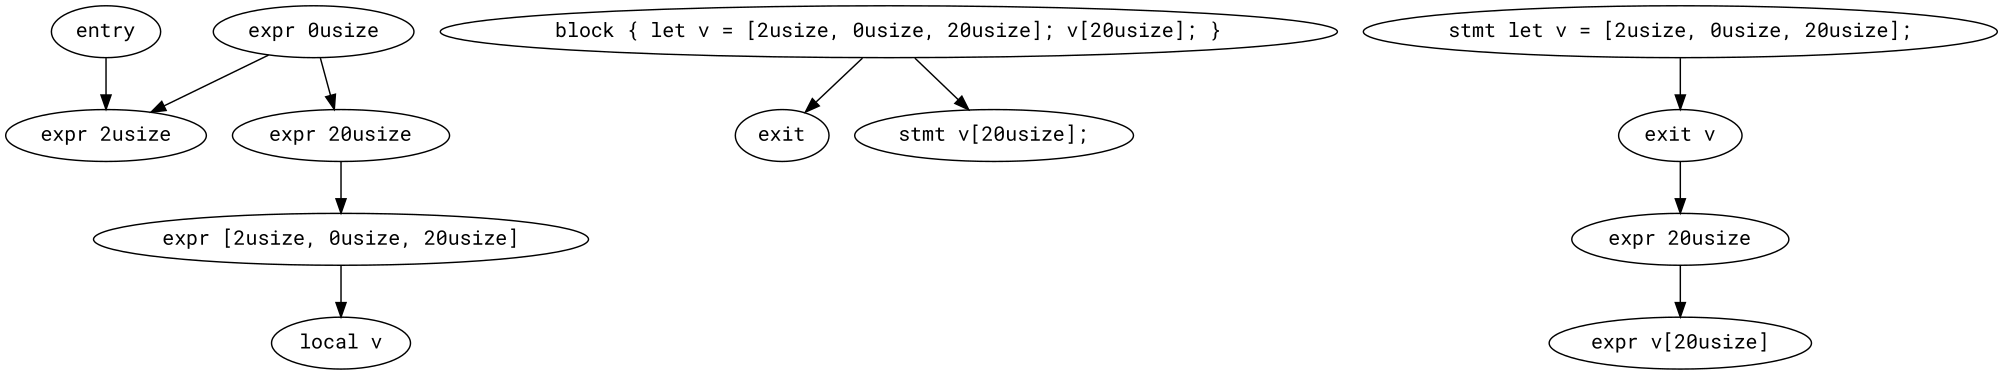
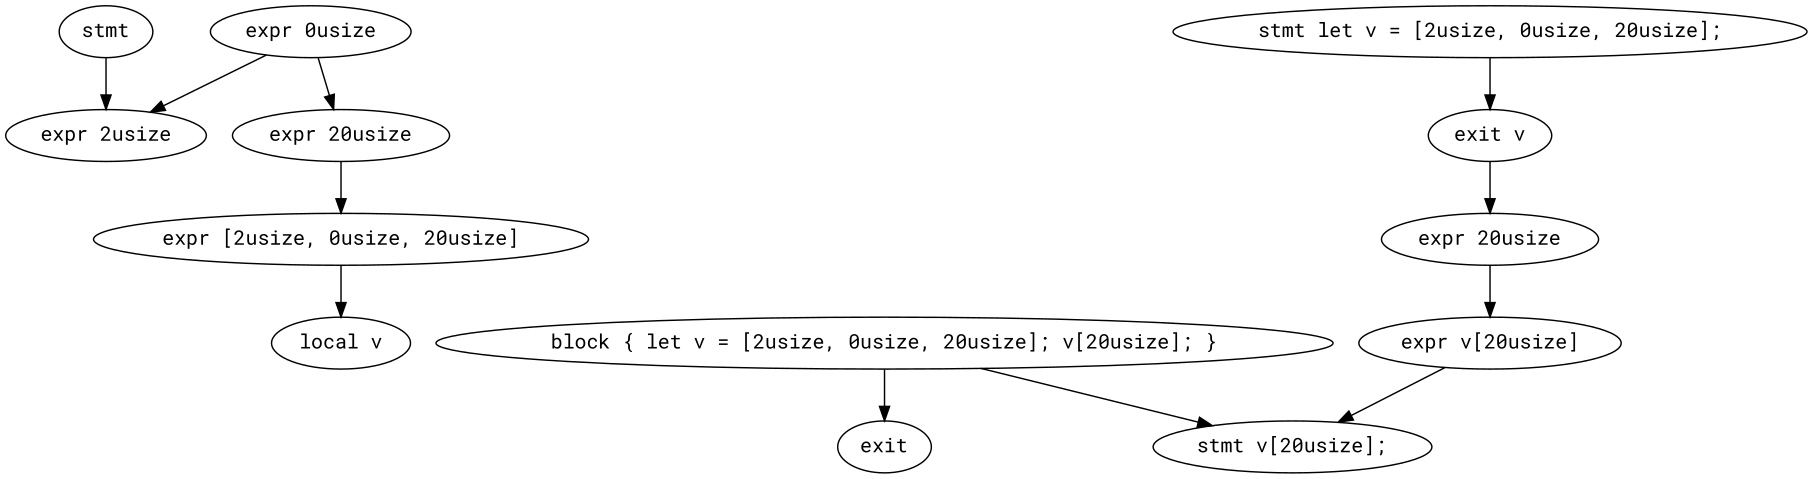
node "entry": label "entry" -> "stmt"
edge "expr v[20usize]" -> "stmt v[20usize];": added
